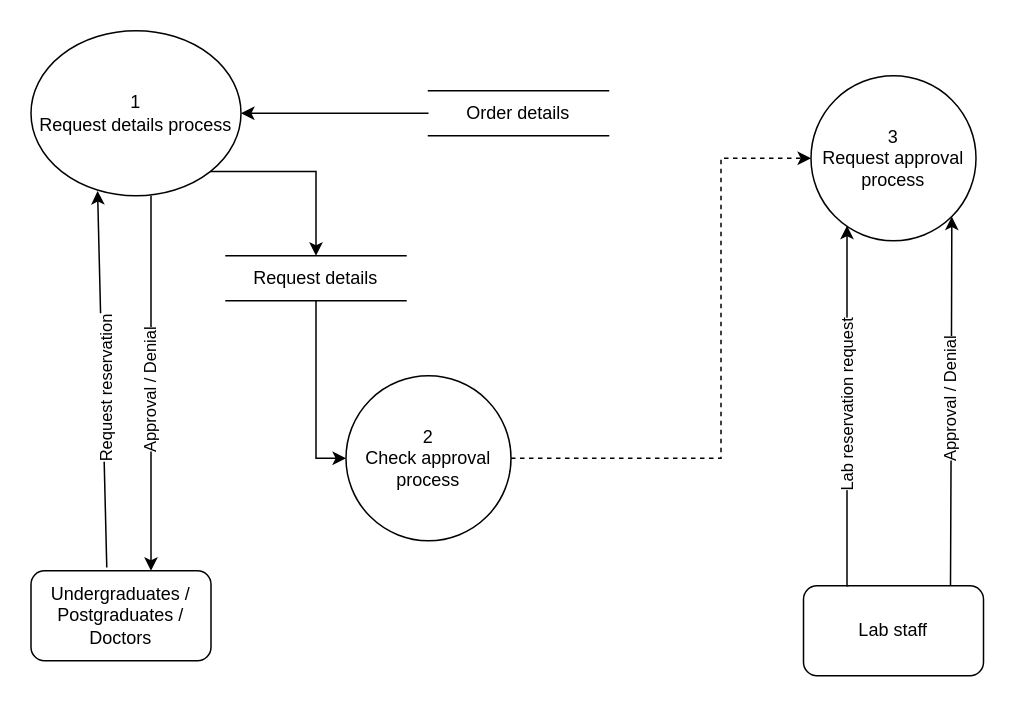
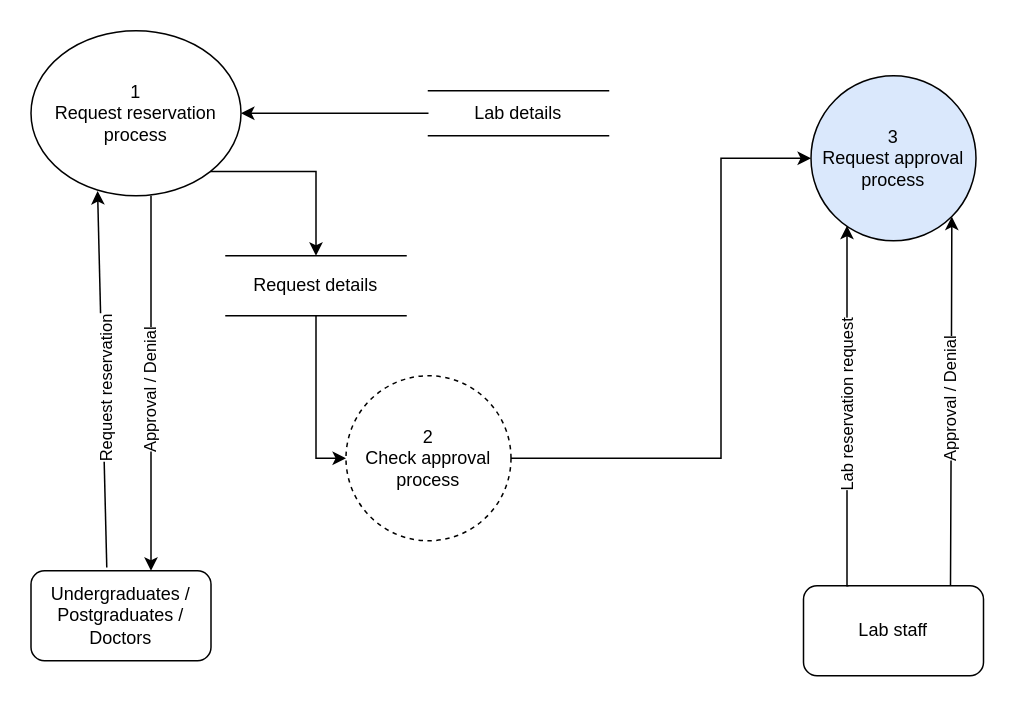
node "1 Request details process": label "1 Request details process" -> "1 Request reservation process"
node "Order details": label "Order details" -> "Lab details"
node "3 Request approval process": fillcolor #ffffff -> #dae8fc
node "Request details": size 180x45 -> 180x60
edge "2 Check approval process" -> "3 Request approval process": style dashed -> solid
node "2 Check approval process": style solid -> dashed
